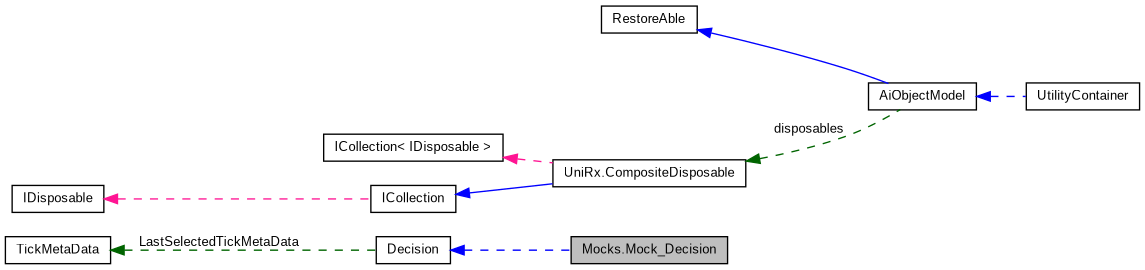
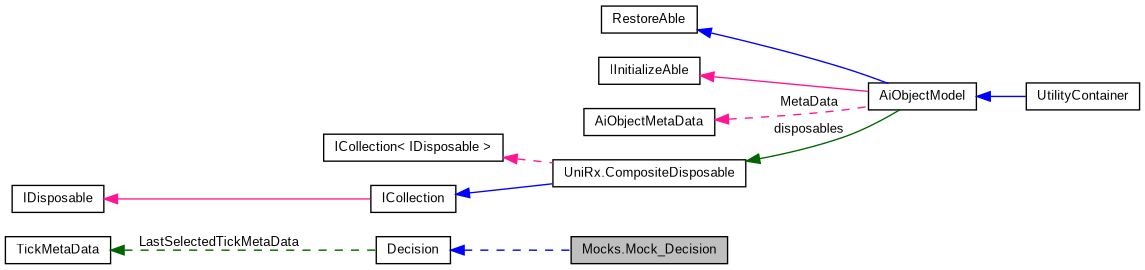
node "IInitializeAble": added
edge "UtilityContainer" -> "AiObjectModel": style dashed -> solid
node "AiObjectMetaData": added
edge "AiObjectModel" -> "UniRx.CompositeDisposable": style dashed -> solid
edge "ICollection" -> "IDisposable": style dashed -> solid
